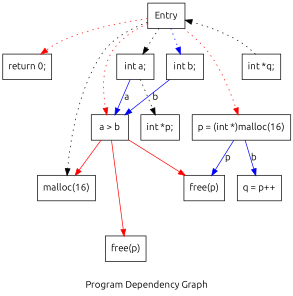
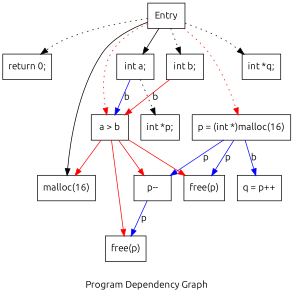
edge "Entry" -> "return 0;": color red -> black
edge "int *q;" -> "Entry": reversed
edge "Entry" -> "int a;": style dotted -> solid
edge "Entry" -> "int b;": color blue -> black
edge "Entry" -> "malloc(16)": style dotted -> solid
edge "int b;" -> "a > b": color blue -> red
edge "int a;" -> "a > b": label "a" -> "b"
node "p--": added
